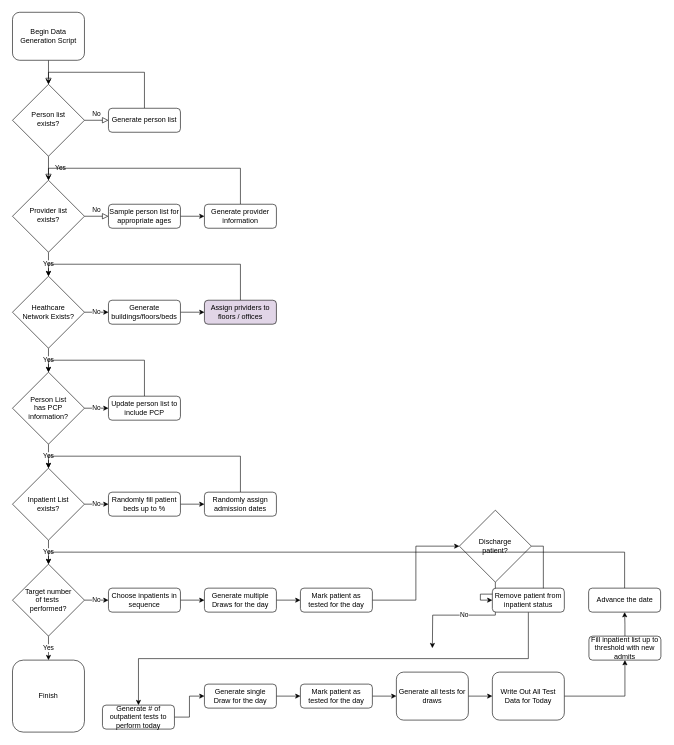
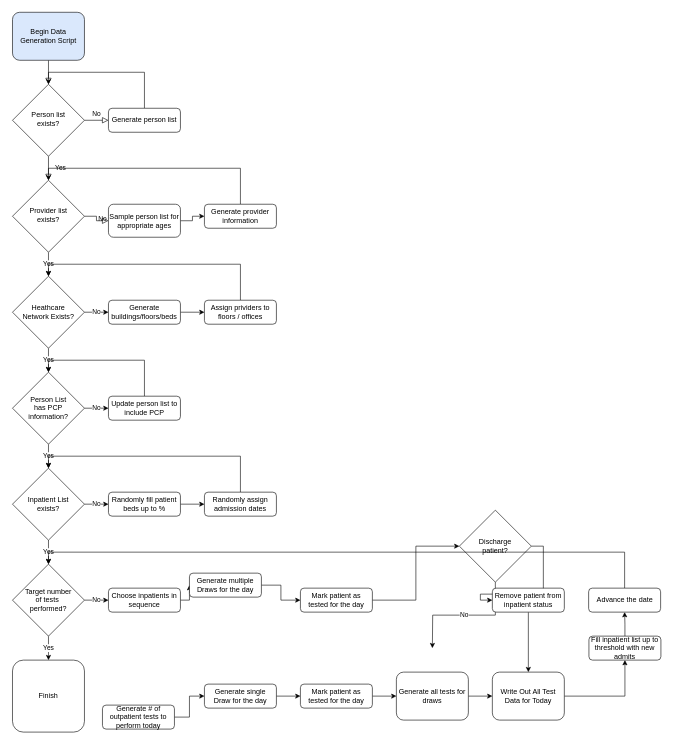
node "Begin Data Generation Script": fillcolor #ffffff -> #dae8fc
node "Sample person list for appropriate ages": size 72x24 -> 72x33
node "Assign prividers to floors / offices": fillcolor #e1d5e7 -> #ffffff
node "Generate multiple Draws for the day": moved (240, 600) -> (225, 585)
edge "Remove patient from inpatient status" -> "Generate # of outpatient tests to perform today": now "Remove patient from inpatient status" -> "Write Out All Test Data for Today"
